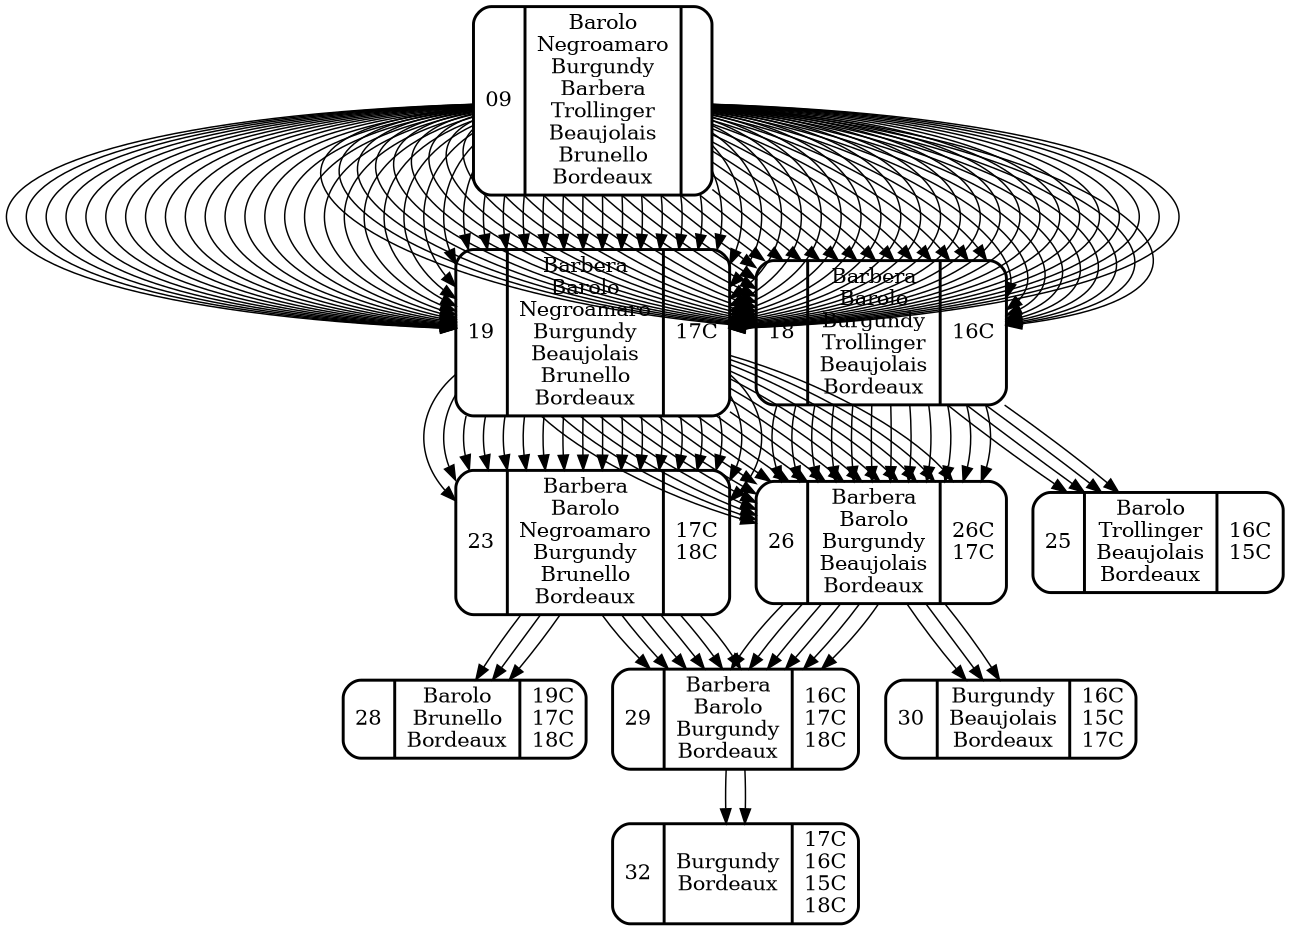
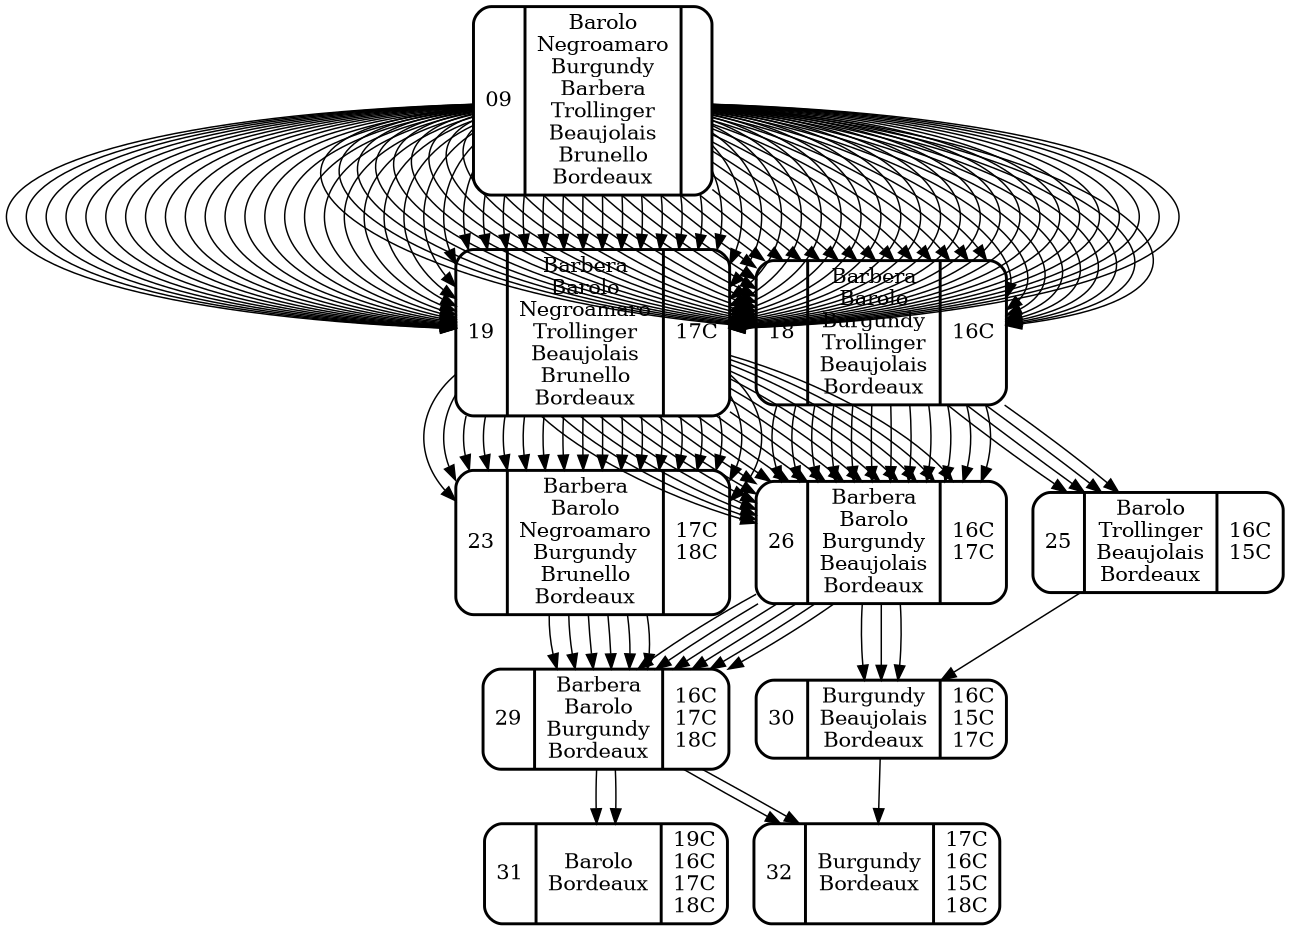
node "19": text "Burgundy" -> "Trollinger"
node "26": text "26C" -> "16C"
edge "25" -> "30": added
node "28": removed
edge "30" -> "32": added
node "31": added
